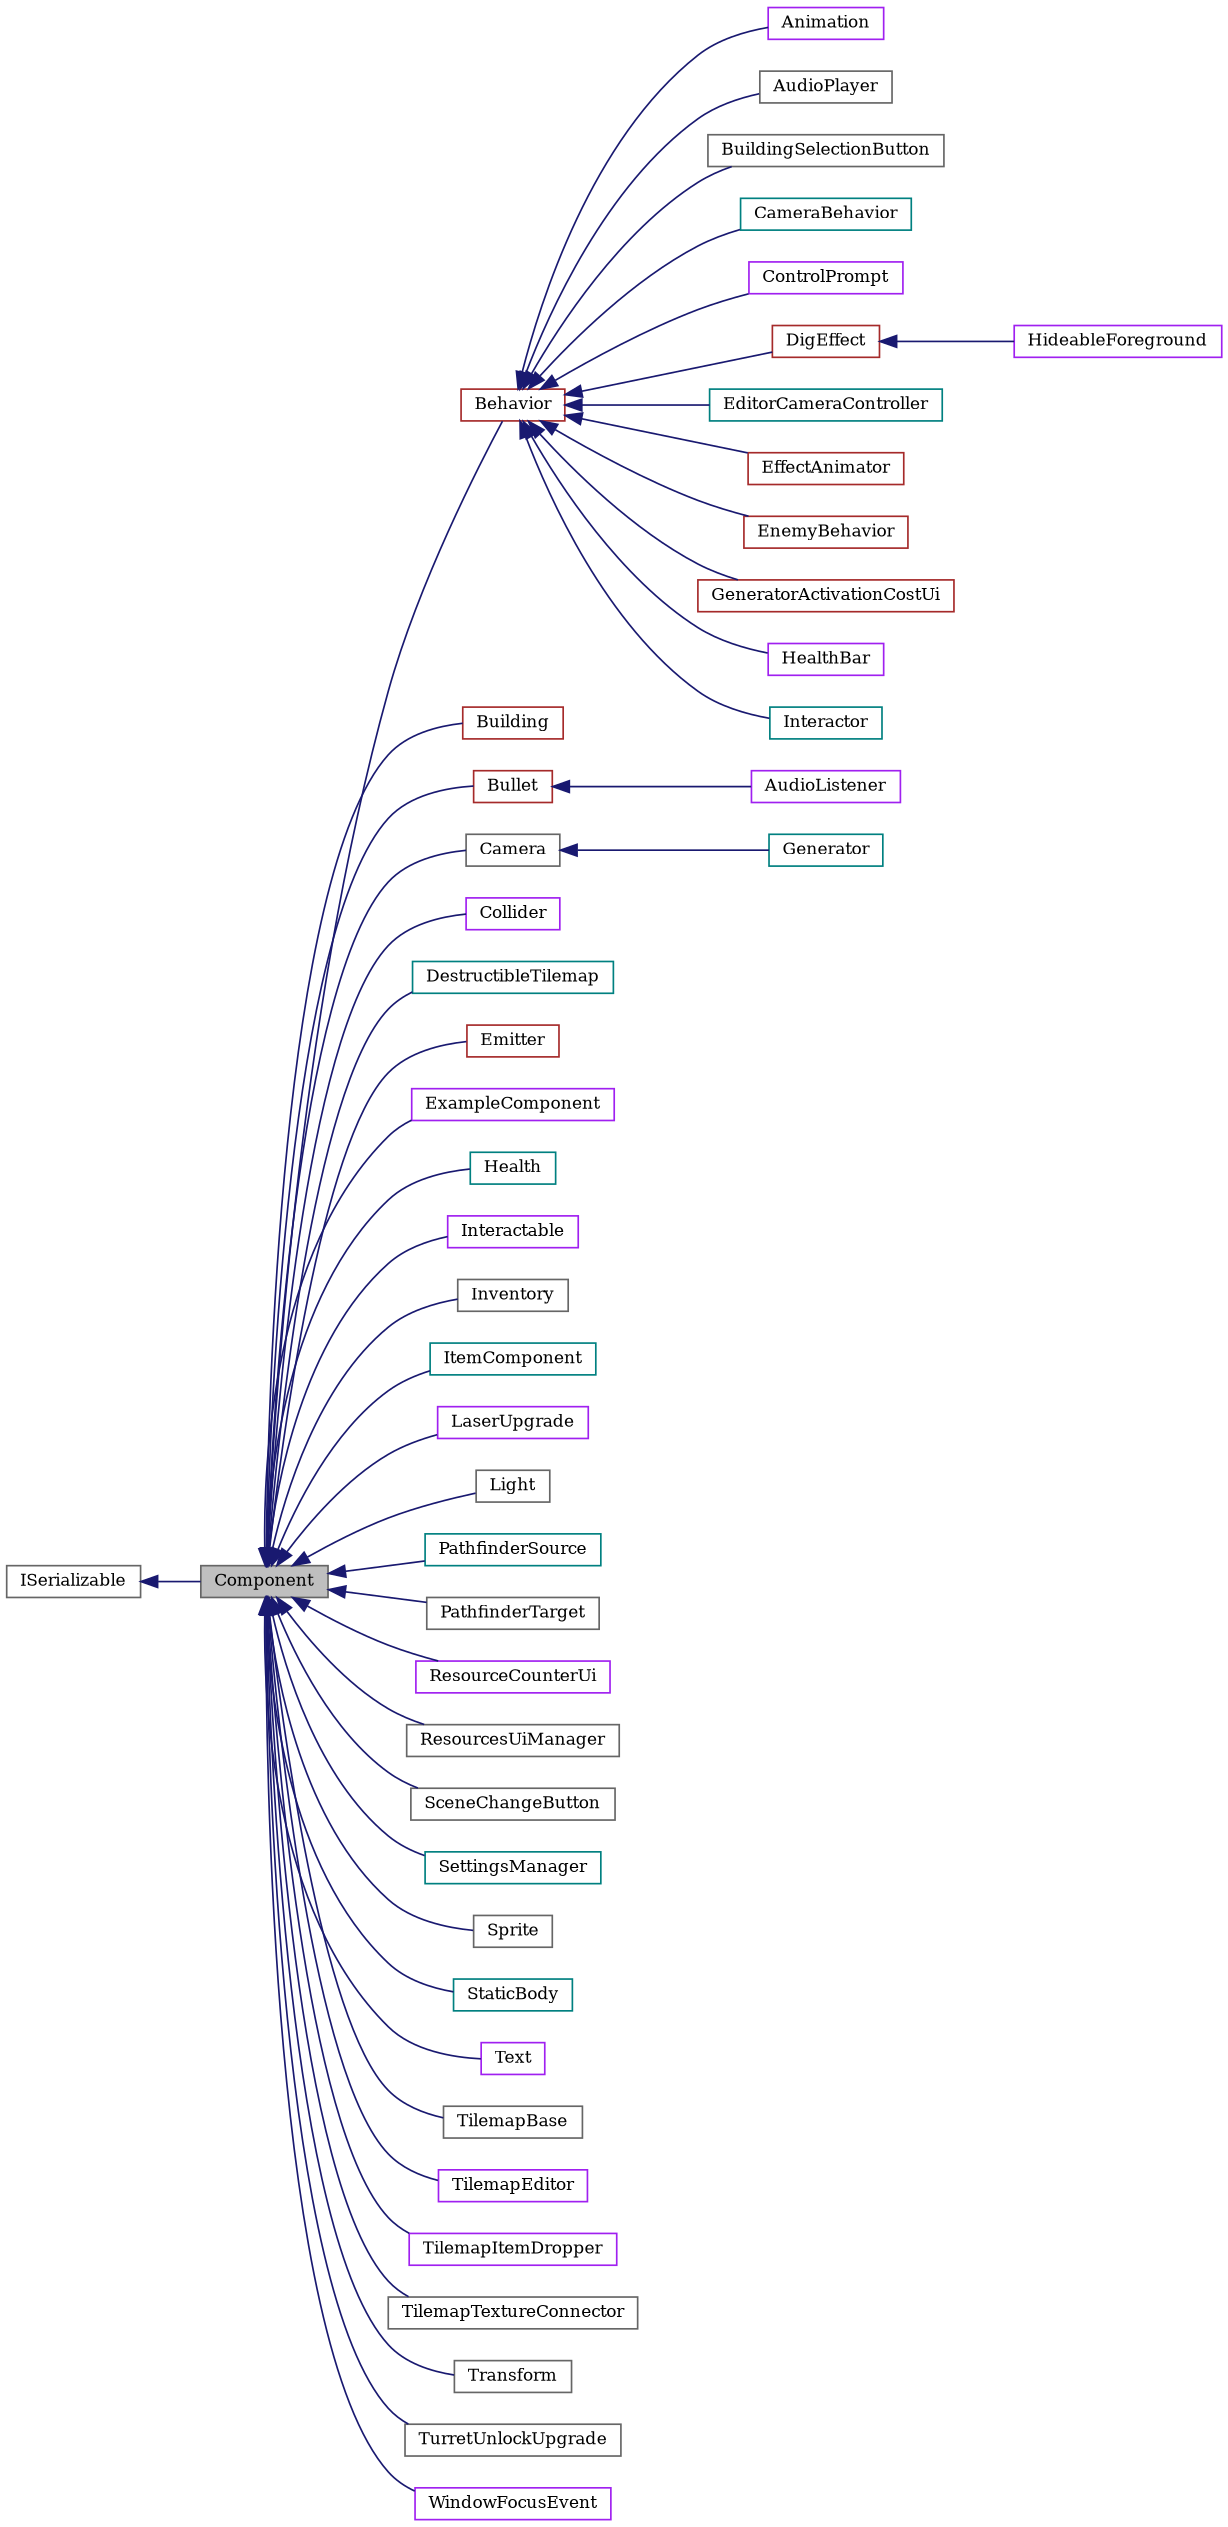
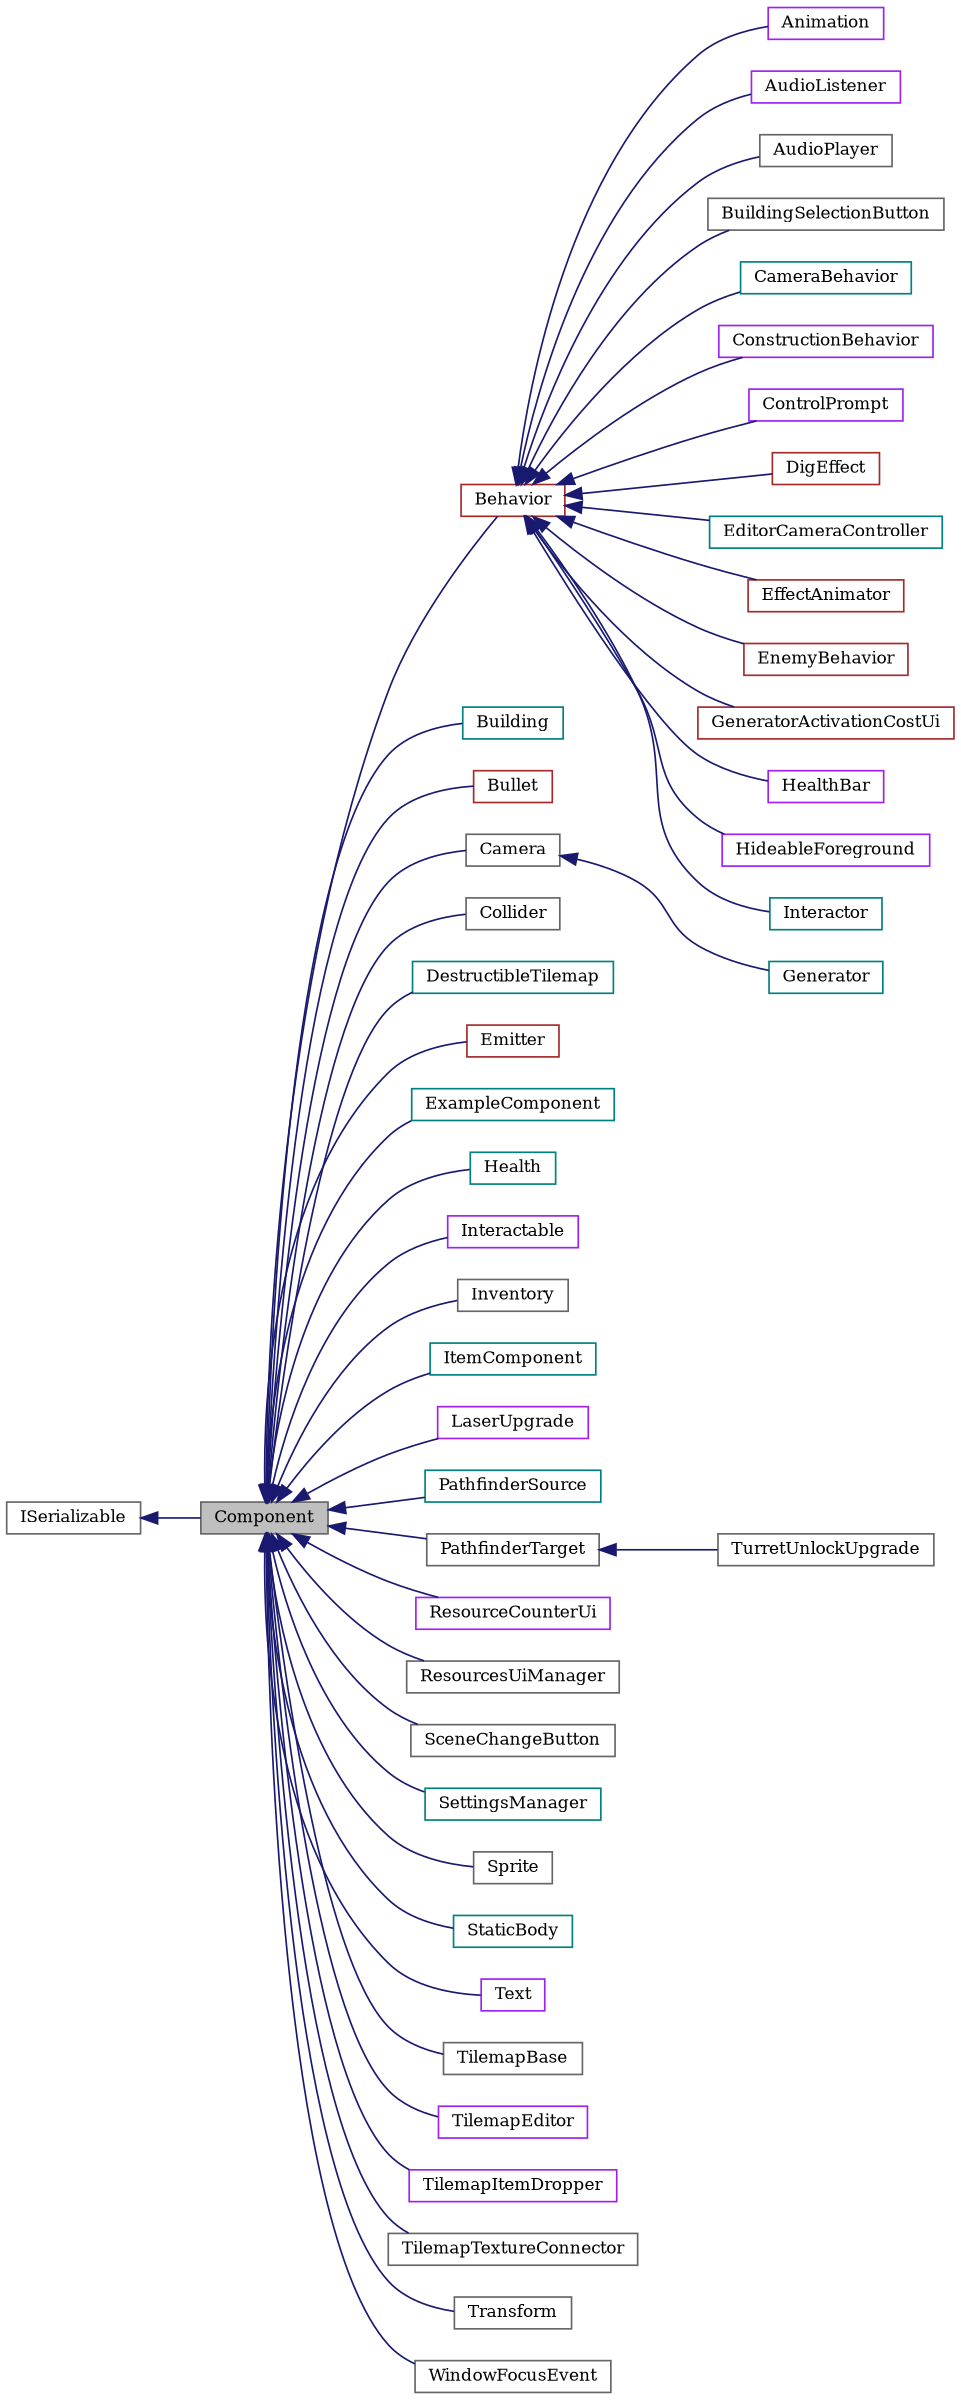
node "ConstructionBehavior": added
edge "HideableForeground" -> "DigEffect": now "HideableForeground" -> "Behavior"
node "Building": color brown -> teal
edge "AudioListener" -> "Bullet": now "AudioListener" -> "Behavior"
node "Collider": color purple -> gray40
node "ExampleComponent": color purple -> teal
node "Light": removed
edge "TurretUnlockUpgrade" -> "Component": now "TurretUnlockUpgrade" -> "PathfinderTarget"
node "WindowFocusEvent": color purple -> gray40
